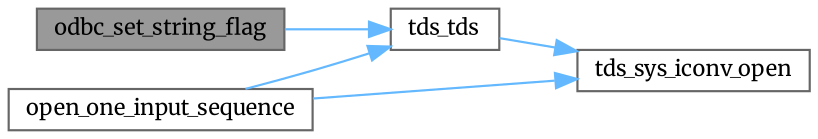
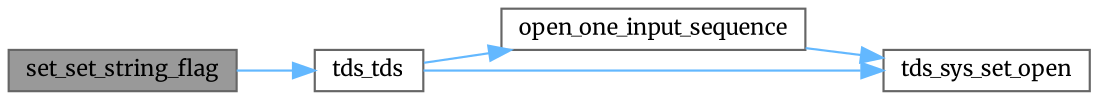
node "odbc_set_string_flag": label "odbc_set_string_flag" -> "set_set_string_flag"
node "tds_sys_iconv_open": label "tds_sys_iconv_open" -> "tds_sys_set_open"
edge "open_one_input_sequence" -> "tds_tds": reversed
